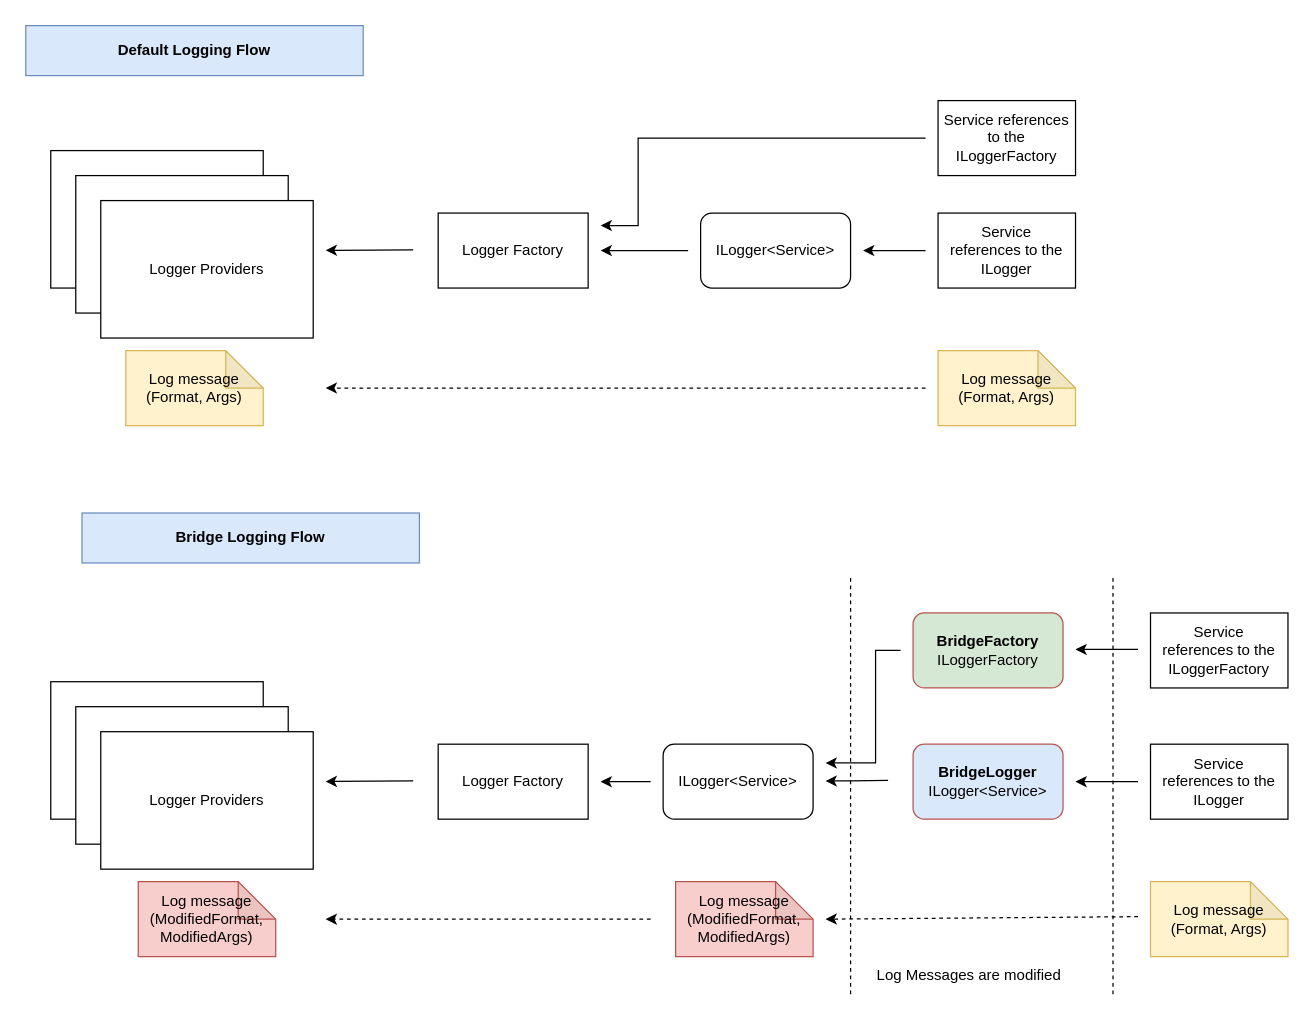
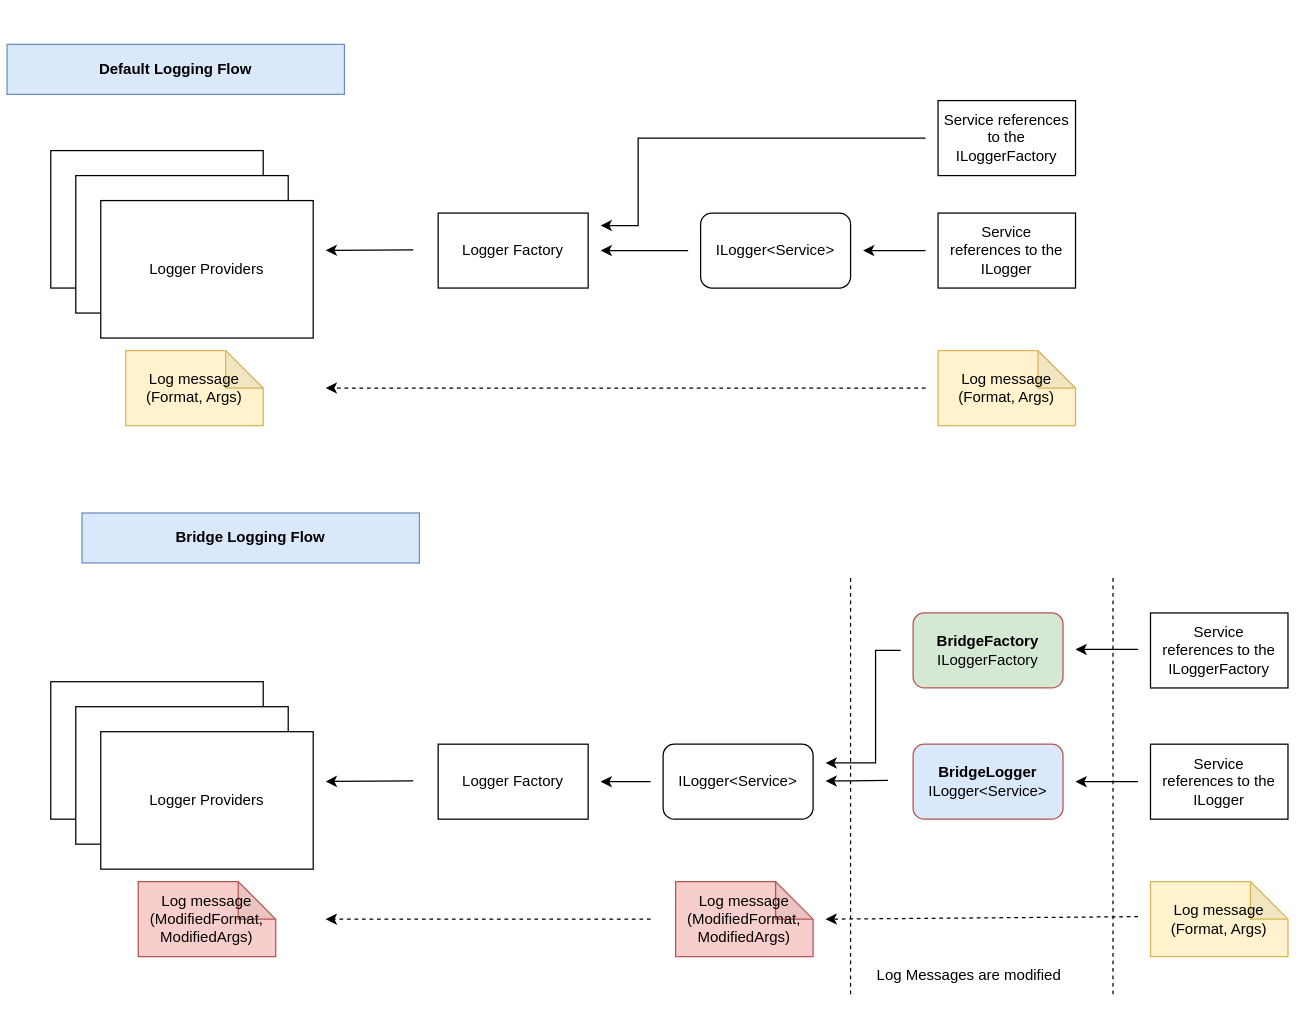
node "Default Logging Flow": moved (194, 51) -> (176, 69)
